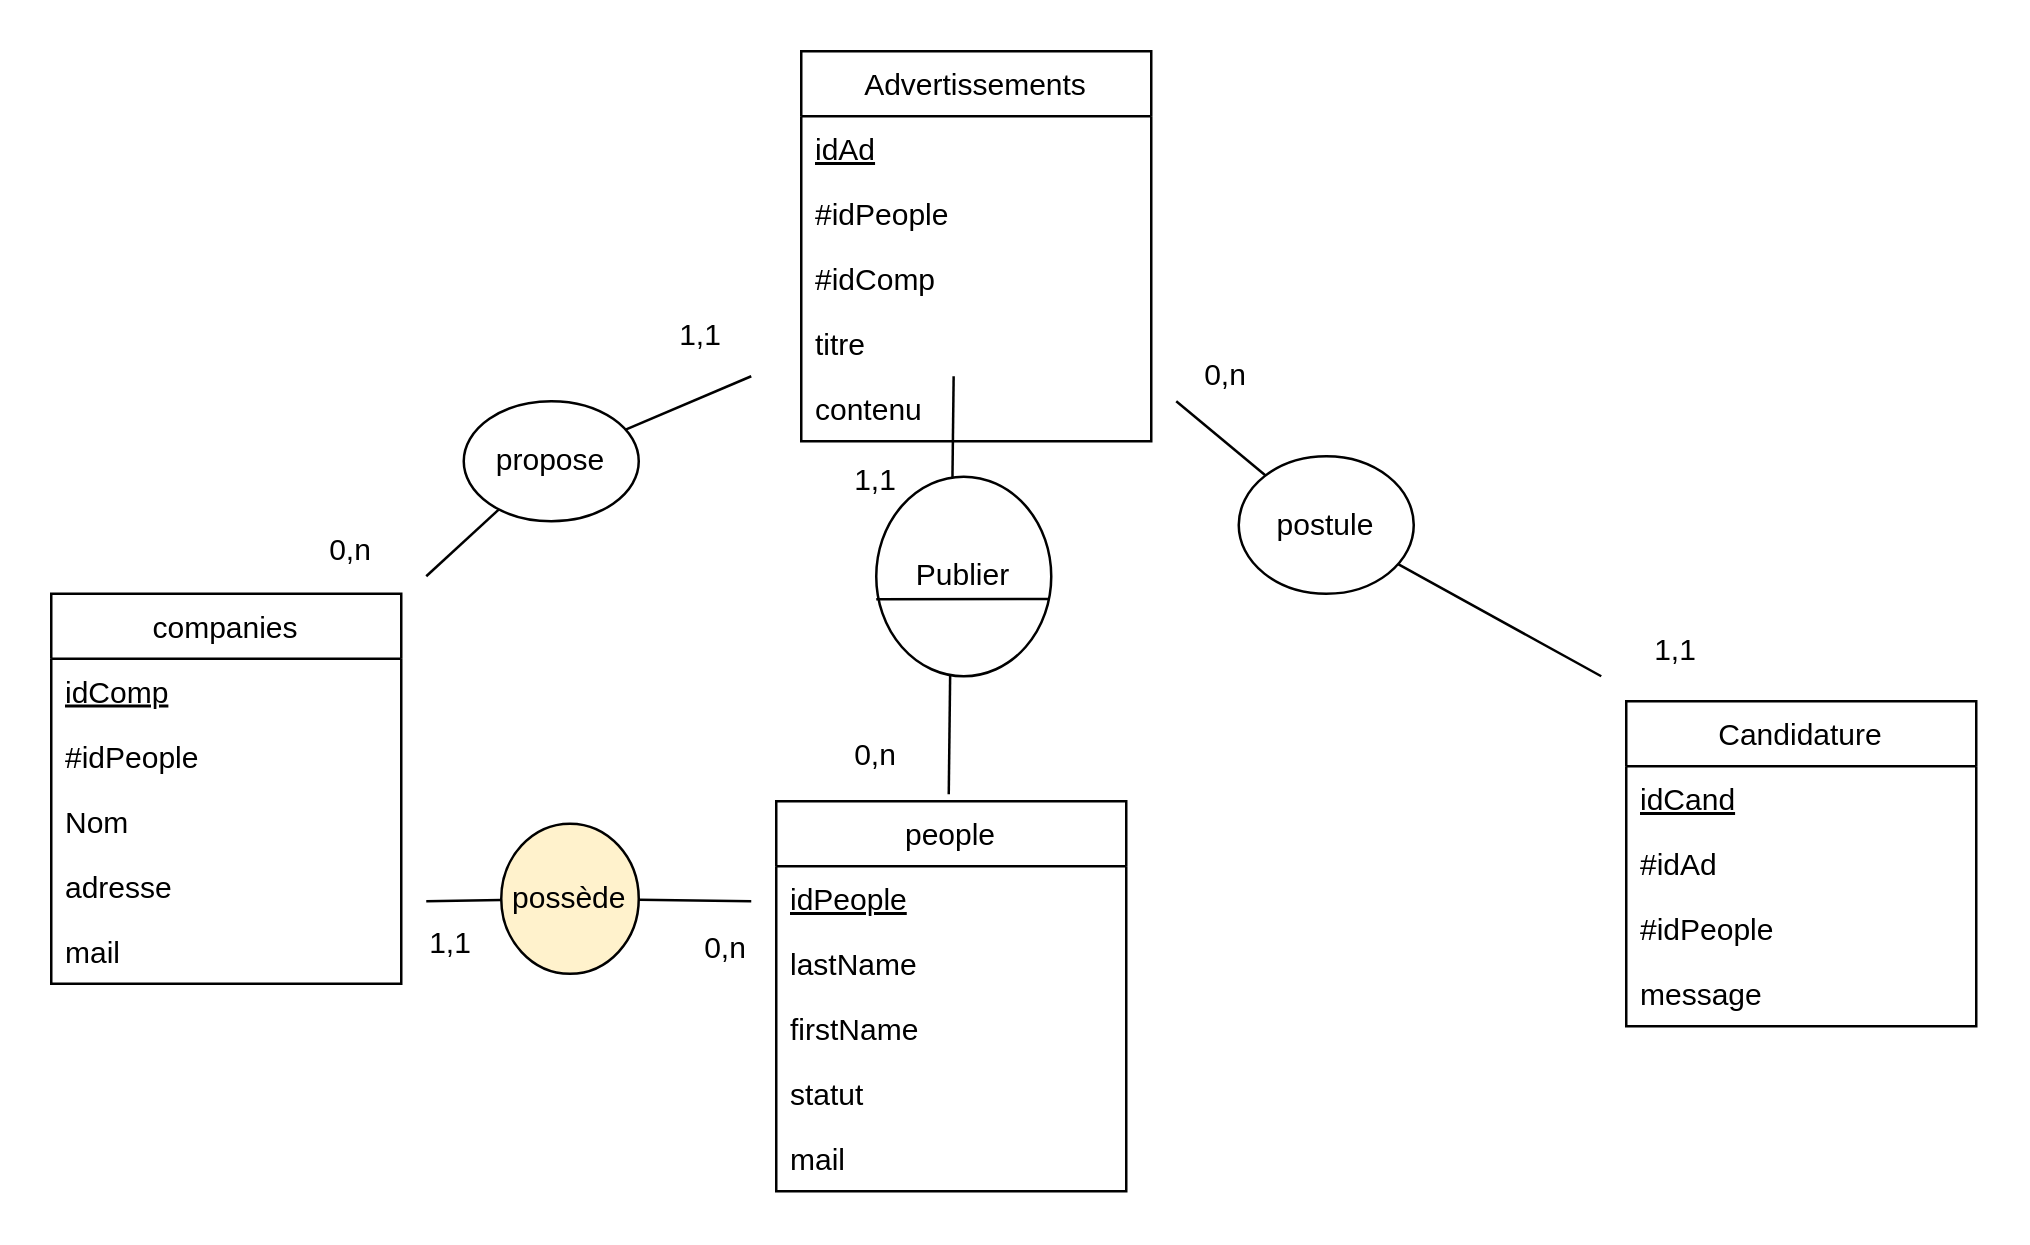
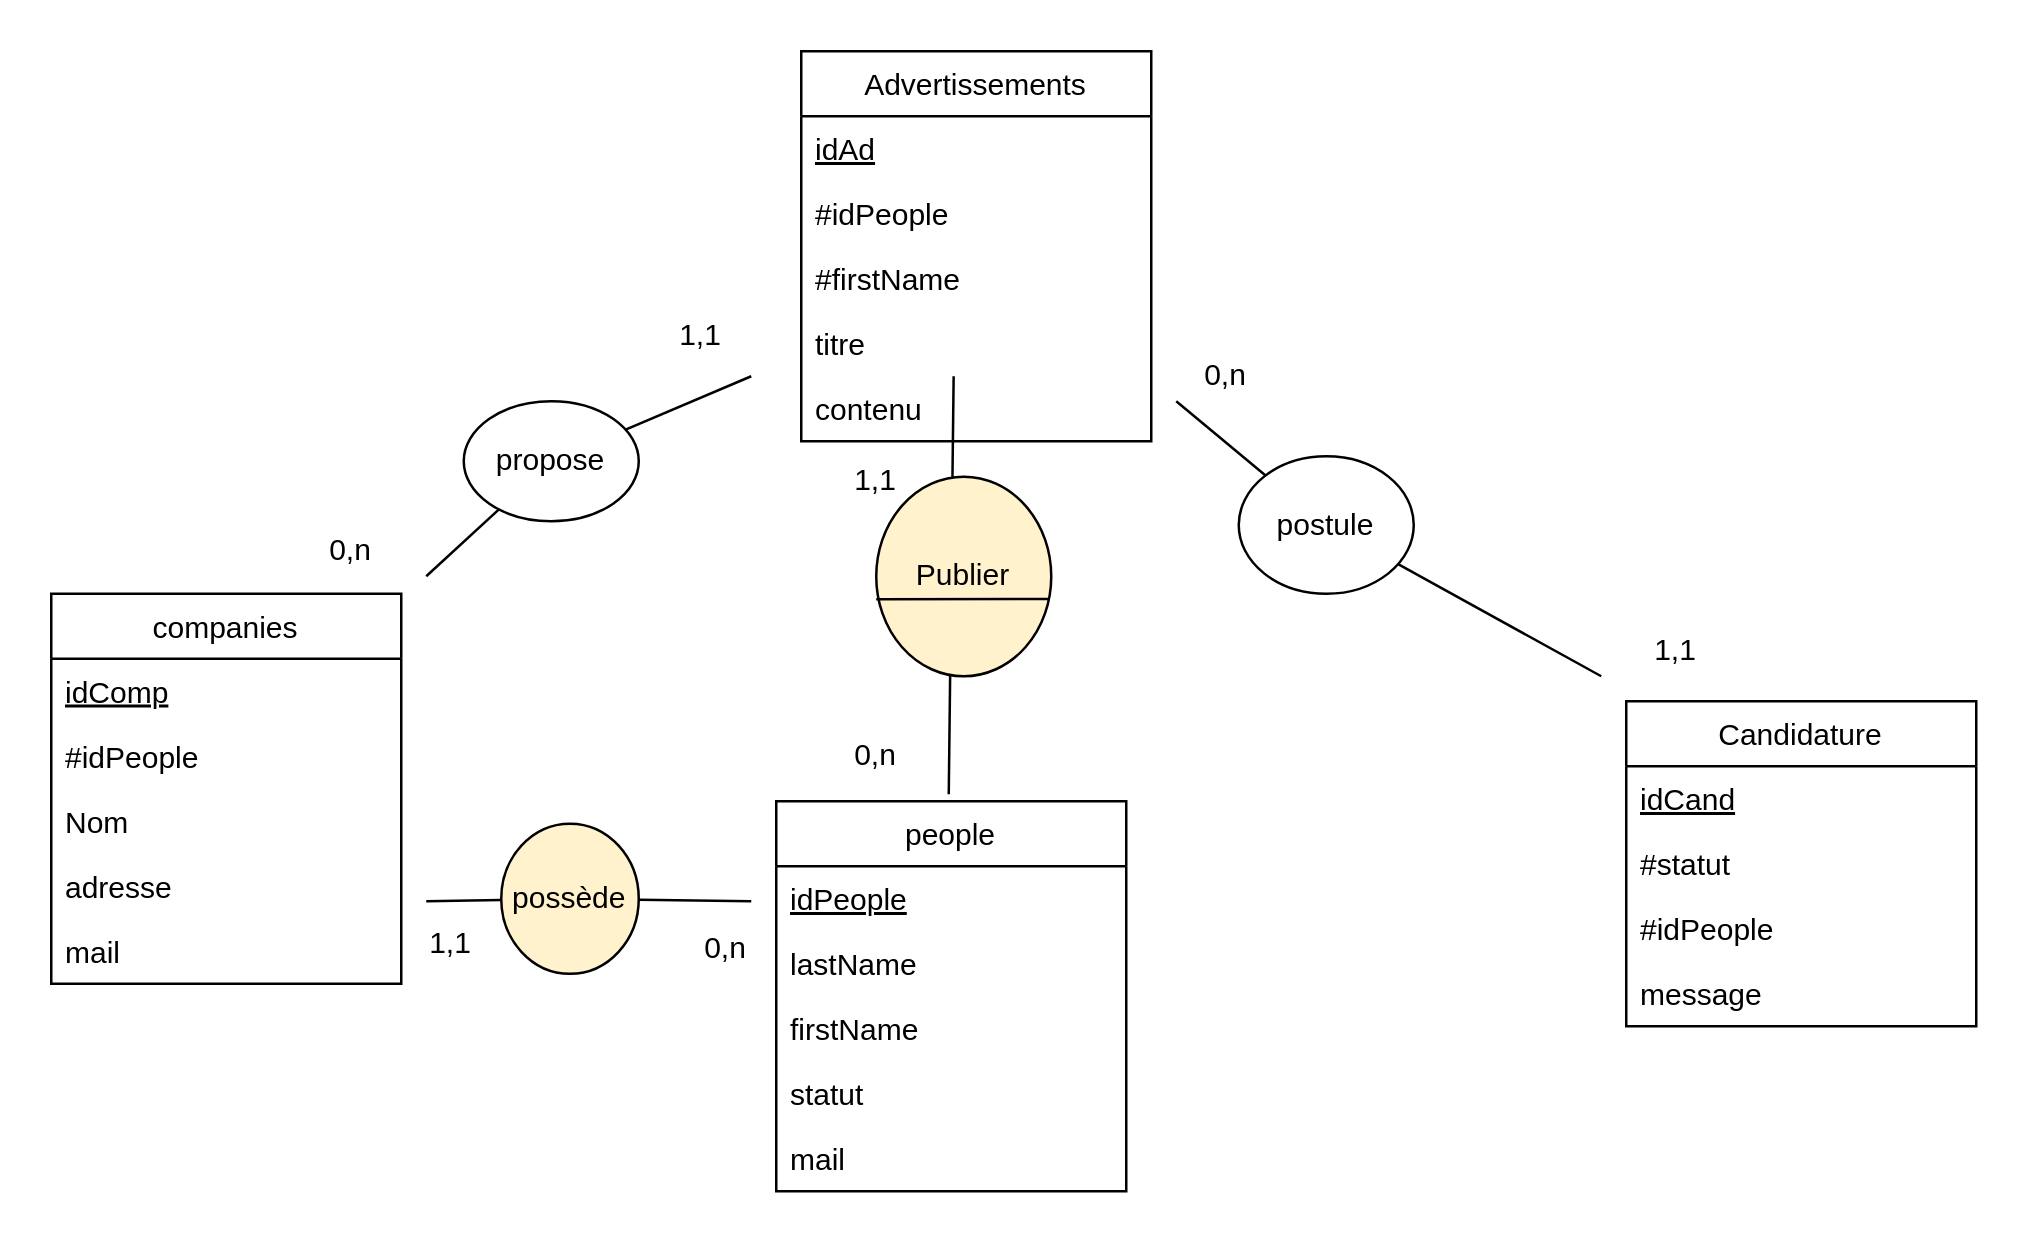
node "#idComp": label "#idComp" -> "#firstName"
node "Publier": fillcolor #ffffff -> #fff2cc
node "#idAd": label "#idAd" -> "#statut"
